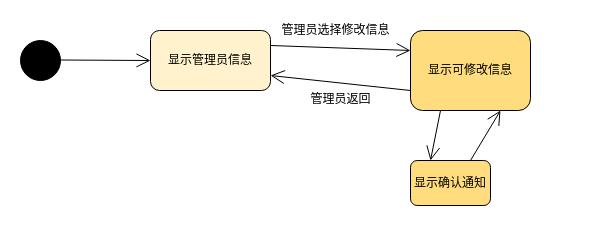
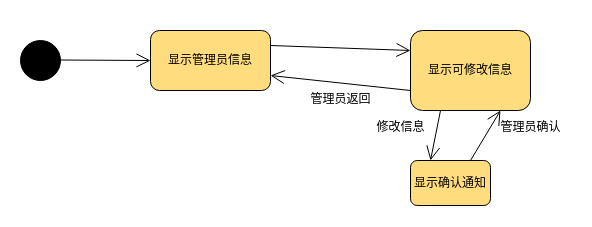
node "管理员选择修改信息": removed
node "显示管理员信息": fillcolor #fff2cc -> #ffdc7d
node "修改信息": added
node "管理员确认": added
